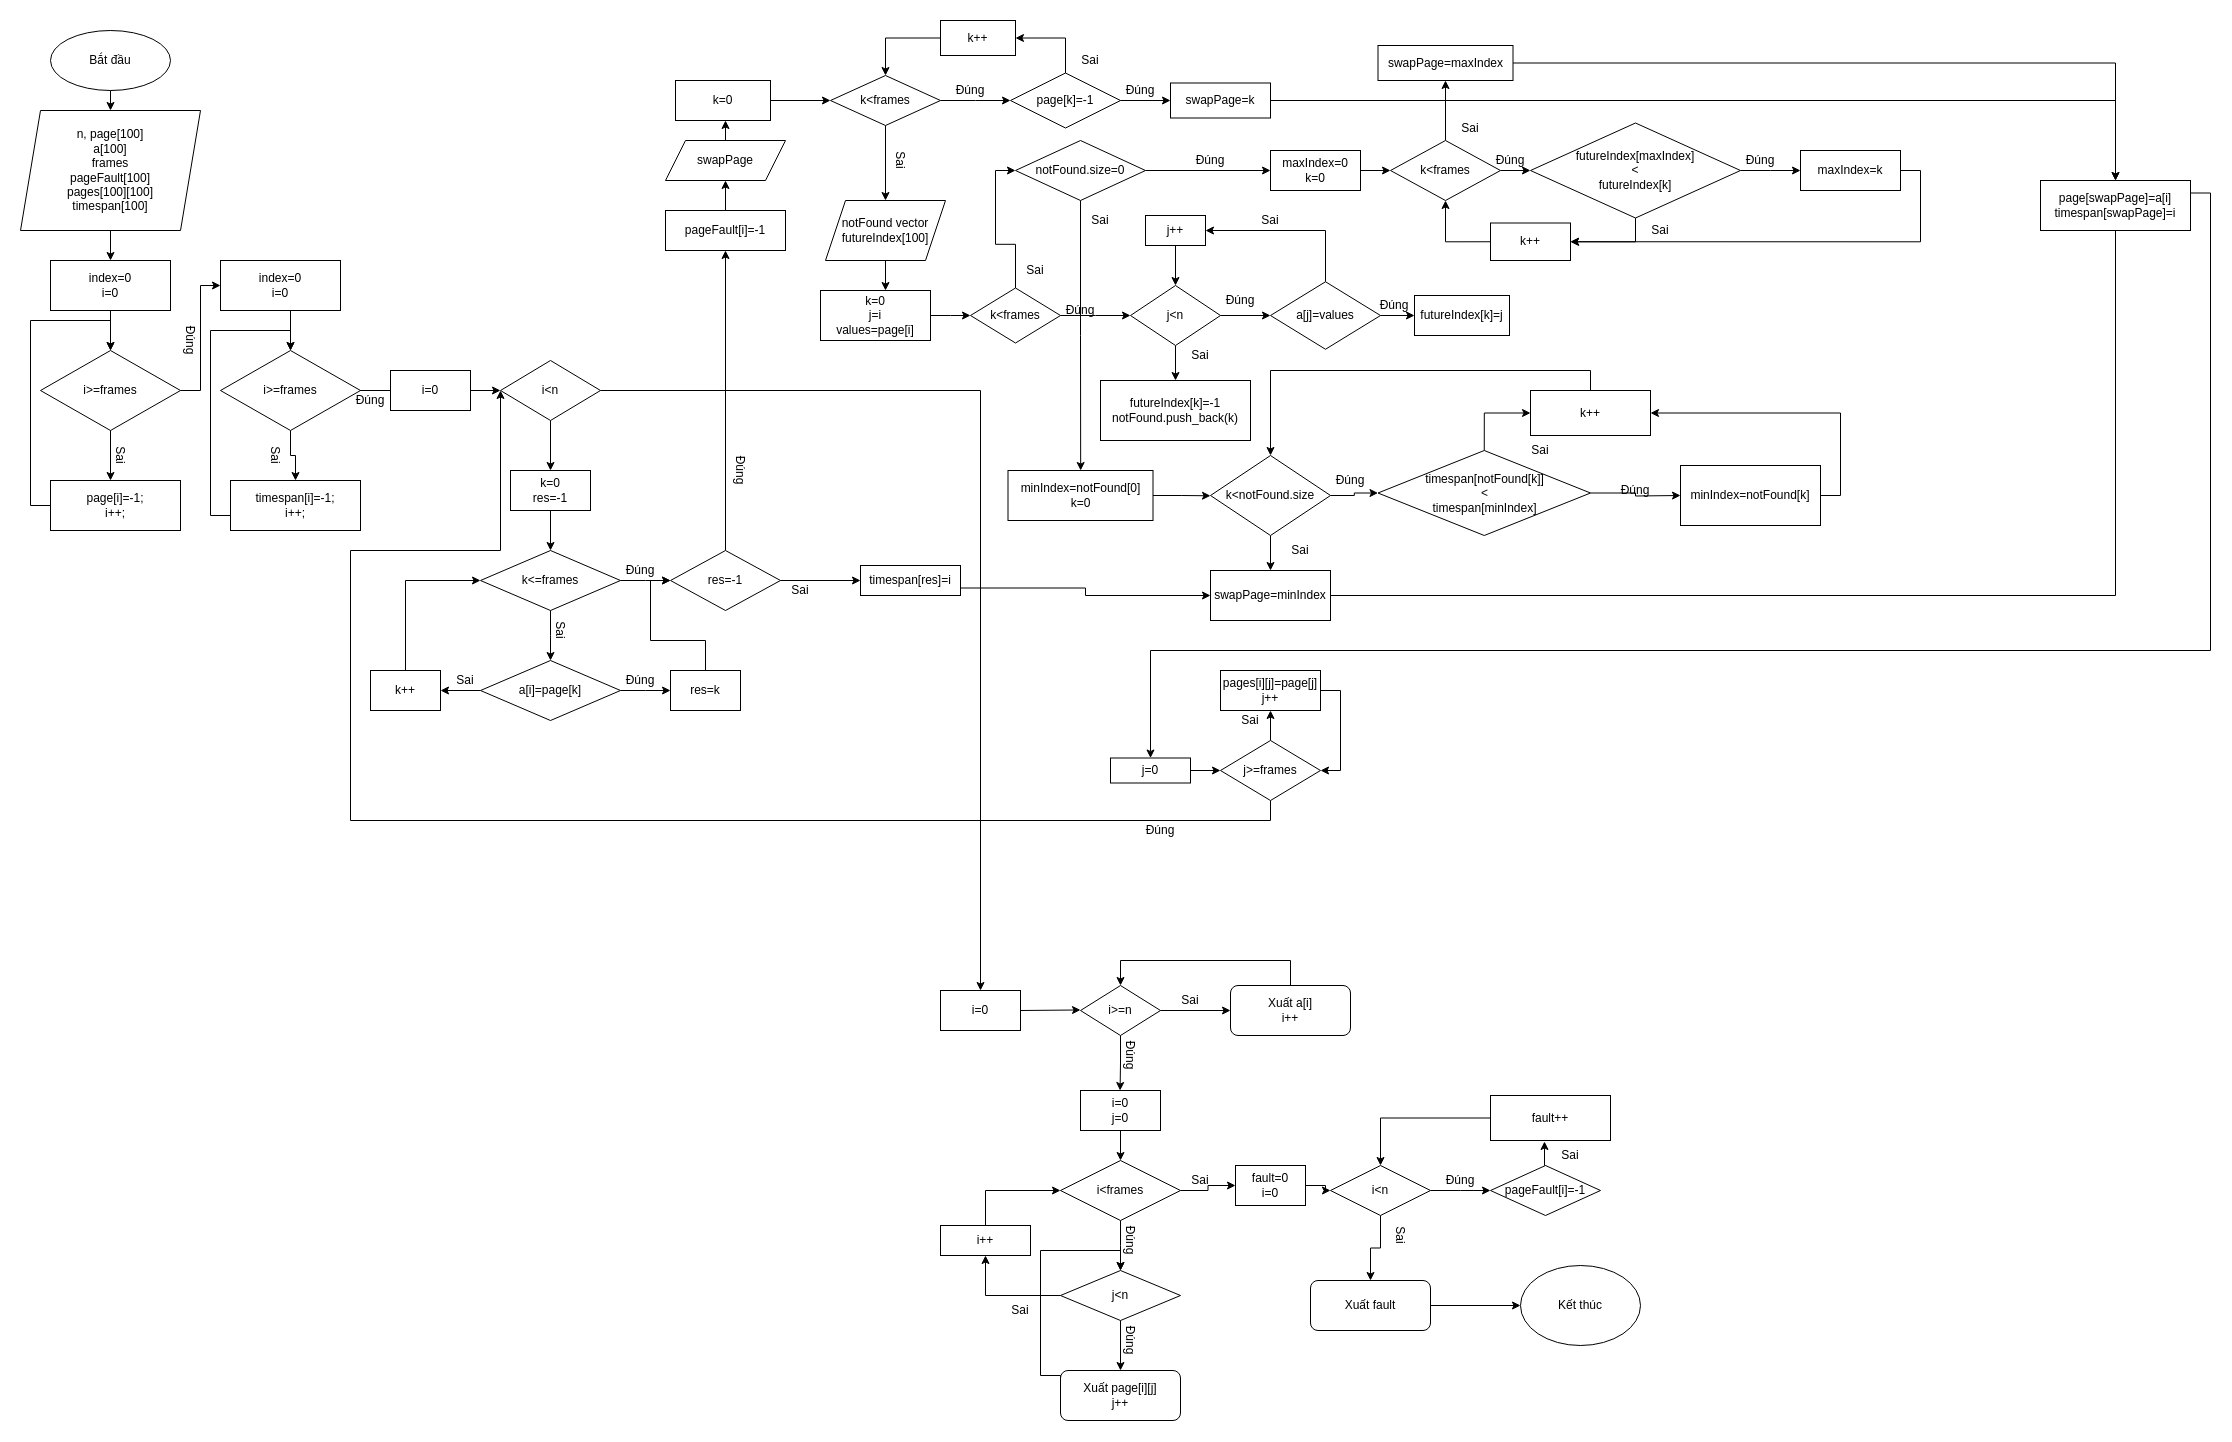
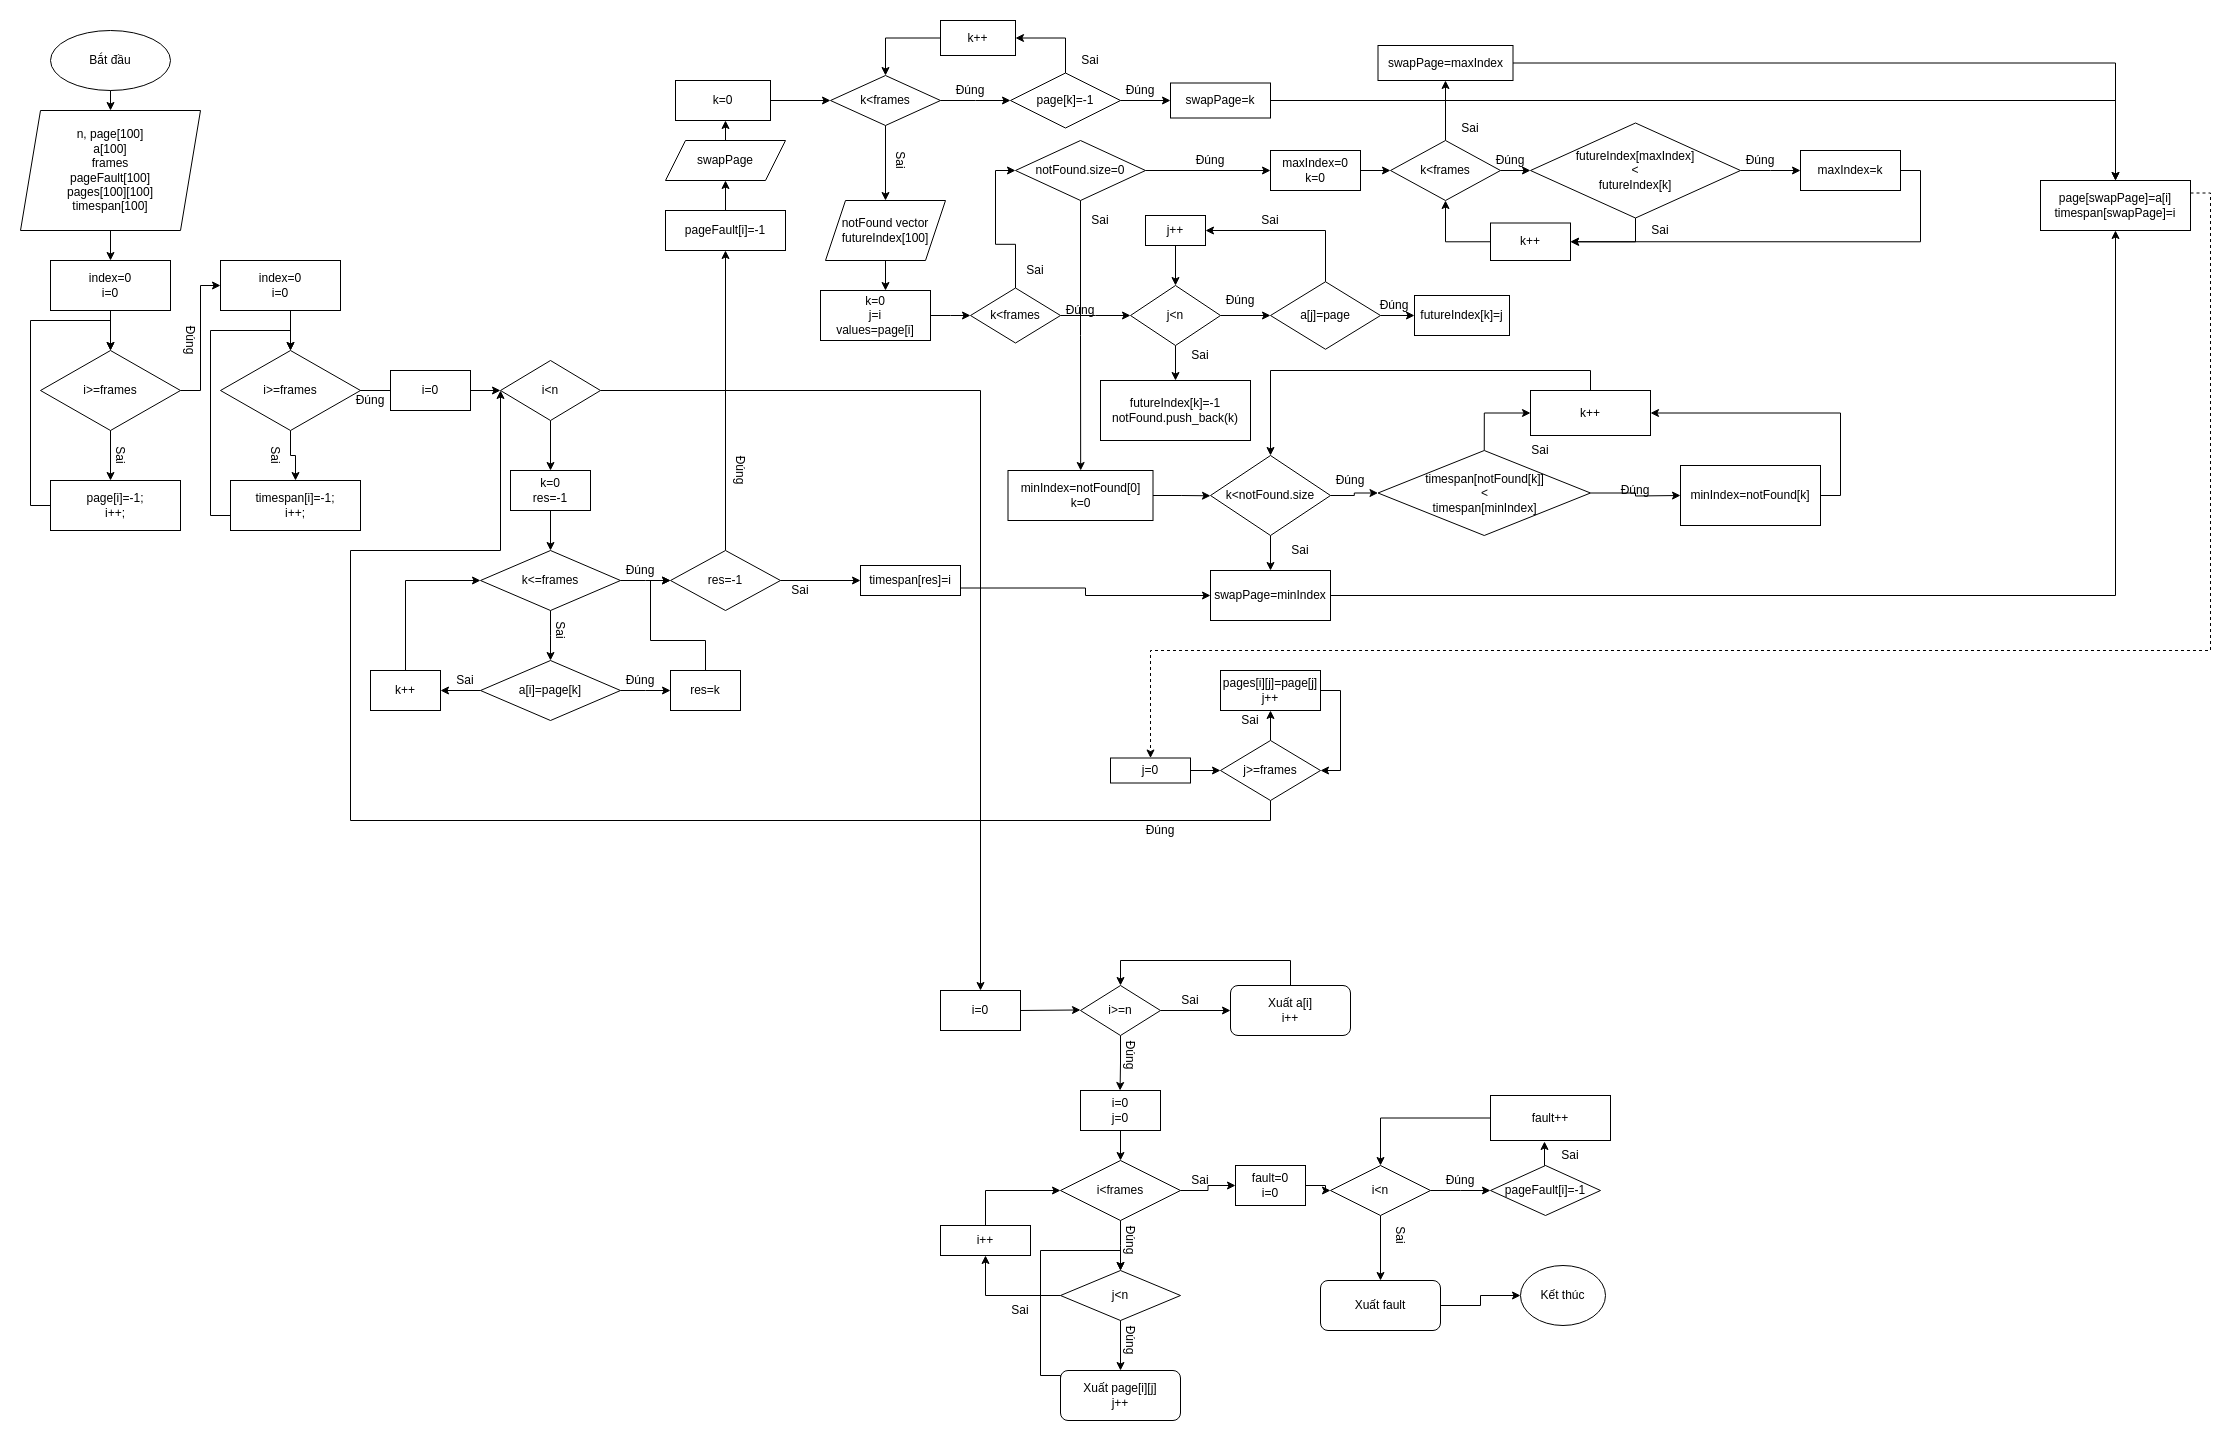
edge "page[swapPage]=a[i] timespan[swapPage]=i" -- "swapPage=minIndex": arrowhead none -> classic
node "a[j]=values": label "a[j]=values" -> "a[j]=page"
edge "page[swapPage]=a[i] timespan[swapPage]=i" -> "j=0": style solid -> dashed
node "Xuất fault": moved (1371, 1306) -> (1381, 1306)
node "Kết thúc": size 120x80 -> 85x60
